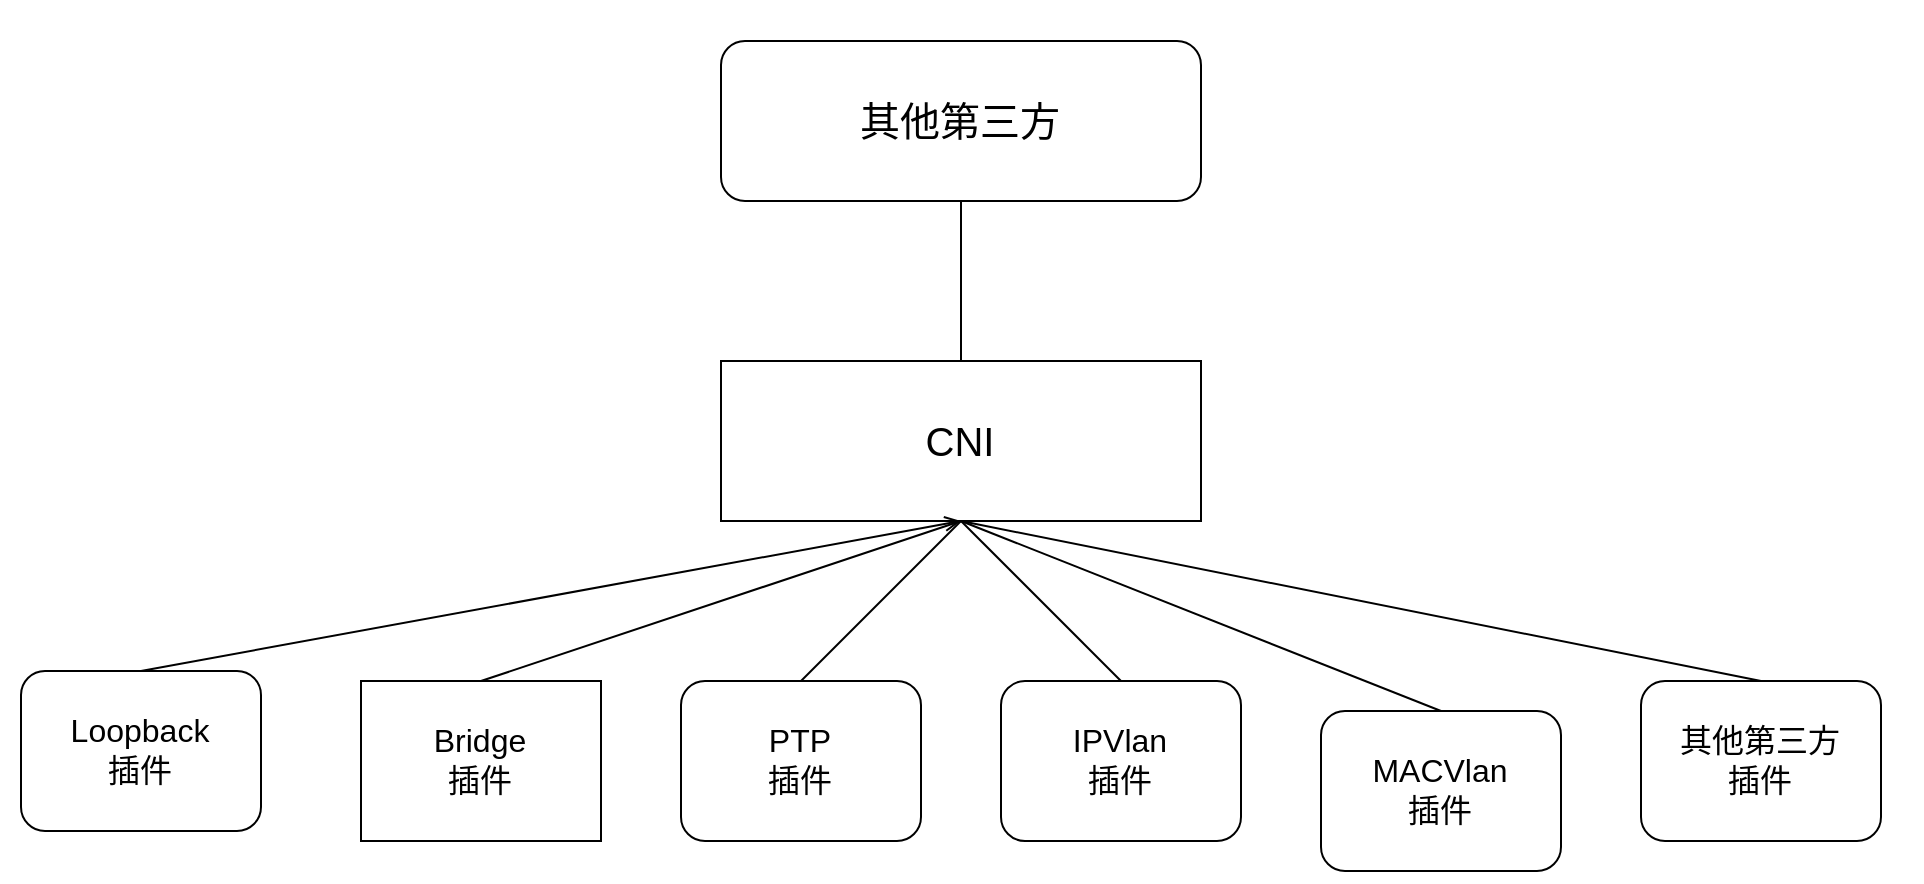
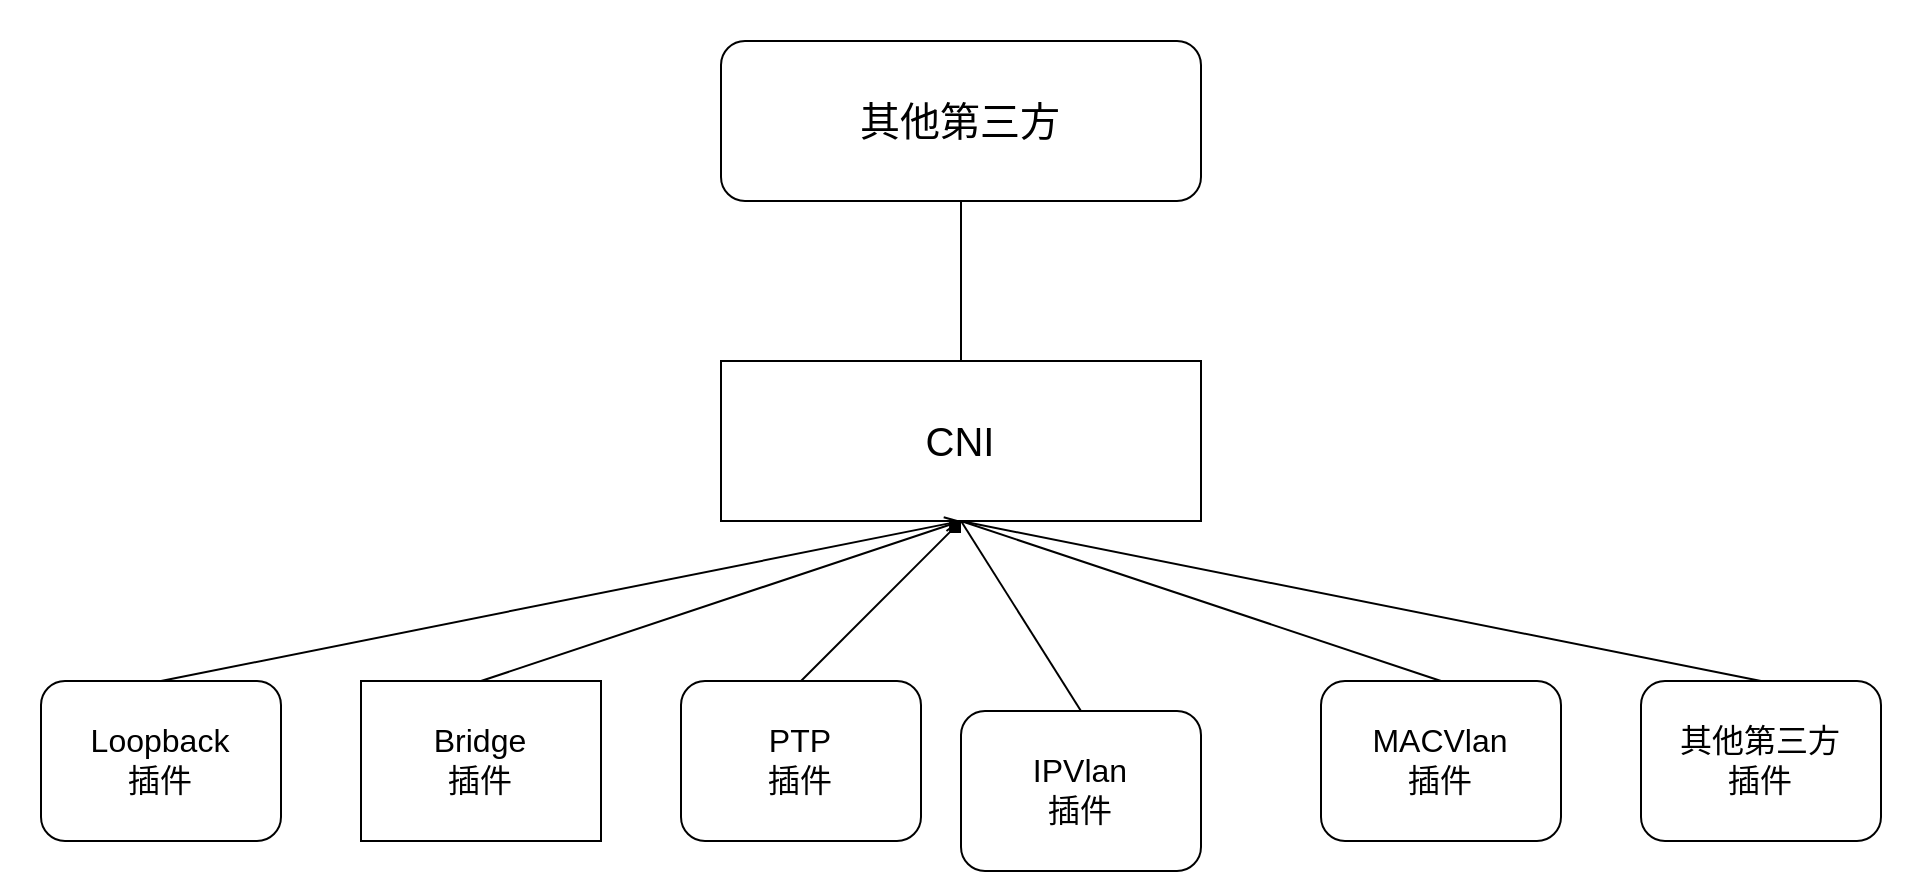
edge "CNI" -- "PTP插件": arrowhead none -> diamond
node "Loopback插件": moved (141, 751) -> (161, 761)
node "IPVlan插件": moved (1121, 761) -> (1081, 791)
node "MACVlan插件": moved (1441, 791) -> (1441, 761)
